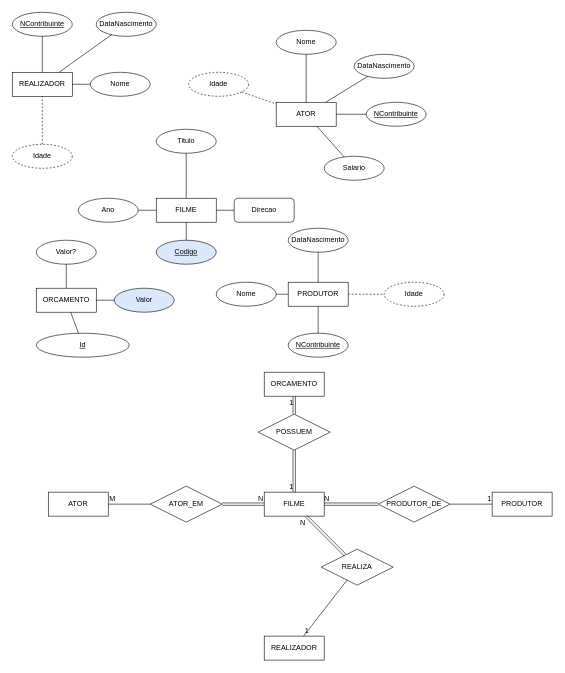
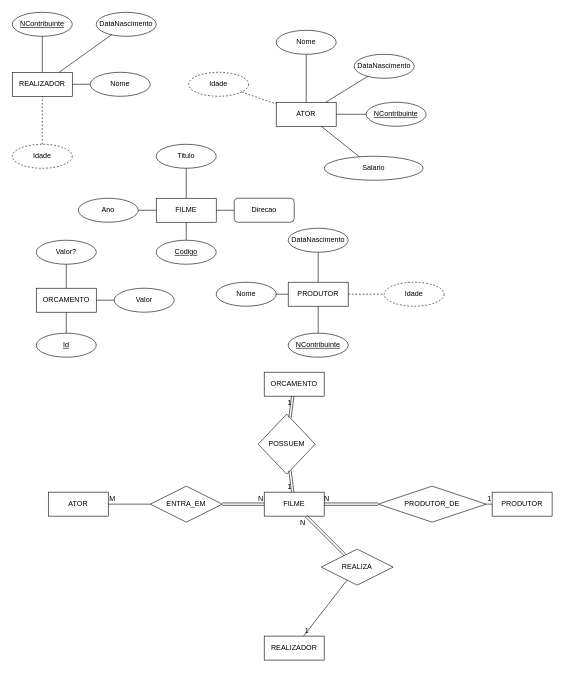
node "Titulo": moved (186, 141) -> (186, 156)
node "Salario": size 60x24 -> 99x24
node "Codigo": fillcolor #dae8fc -> #ffffff
node "Valor": fillcolor #dae8fc -> #ffffff
node "Id": size 93x24 -> 60x24
node "POSSUEM": size 72x36 -> 57x60
node "ATOR_EM": label "ATOR_EM" -> "ENTRA_EM"
node "PRODUTOR_DE": size 72x36 -> 108x36
